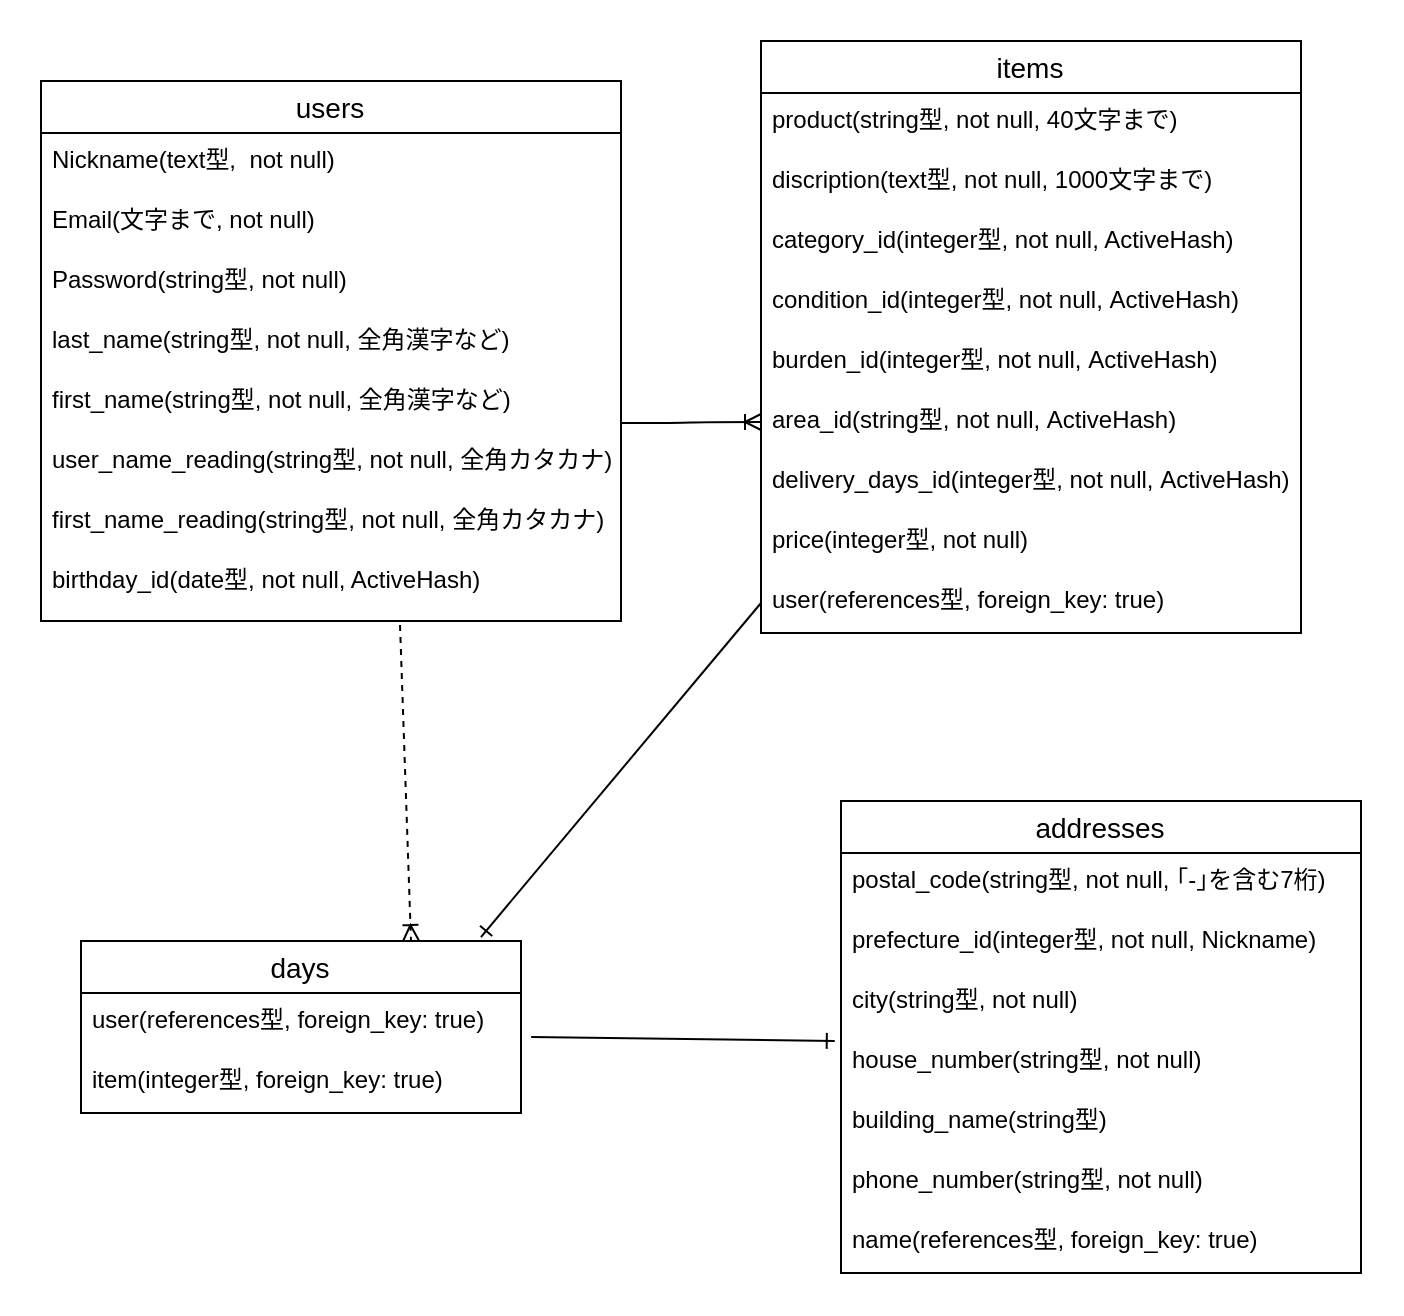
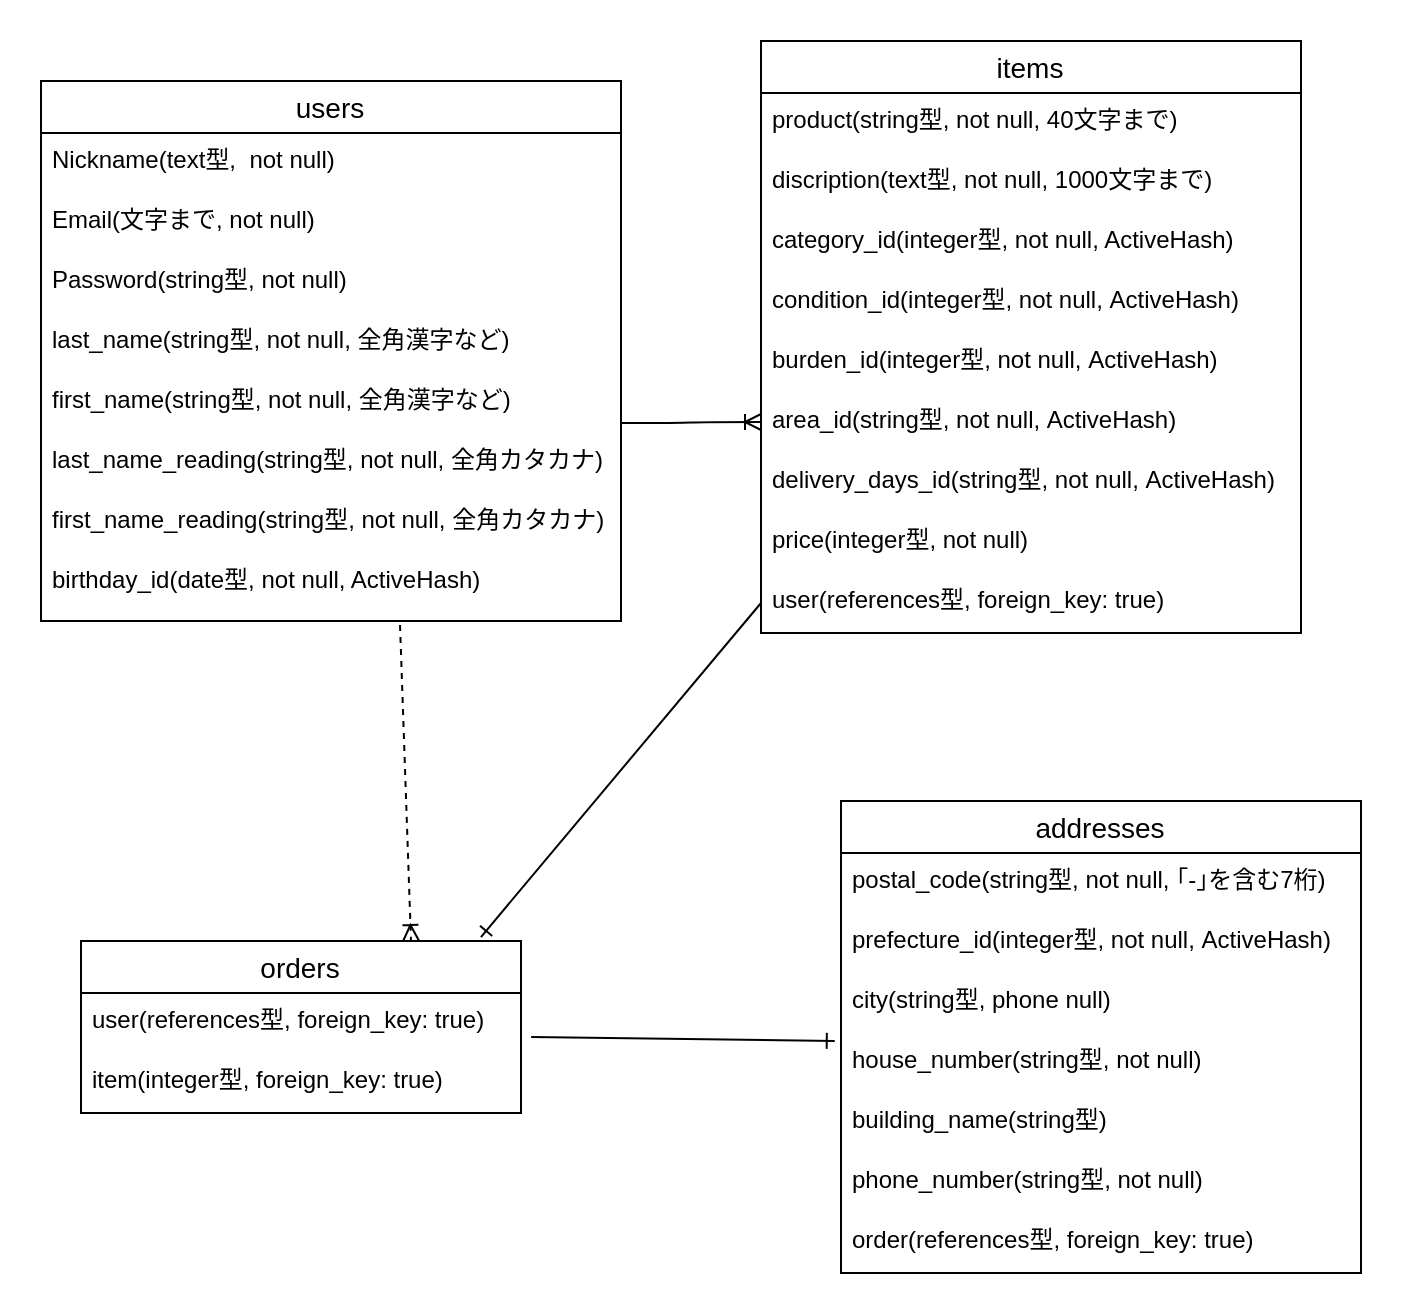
node "user_name_reading(string型, not null, 全角カタカナ)": label "user_name_reading(string型, not null, 全角カタカナ)" -> "last_name_reading(string型, not null, 全角カタカナ)"
node "delivery_days_id(integer型, not null, ActiveHash)": label "delivery_days_id(integer型, not null, ActiveHash)" -> "delivery_days_id(string型, not null, ActiveHash)"
node "prefecture_id(integer型, not null, Nickname)": label "prefecture_id(integer型, not null, Nickname)" -> "prefecture_id(integer型, not null, ActiveHash)"
node "days": label "days" -> "orders"
node "city(string型, not null)": label "city(string型, not null)" -> "city(string型, phone null)"
node "name(references型, foreign_key: true)": label "name(references型, foreign_key: true)" -> "order(references型, foreign_key: true)"
